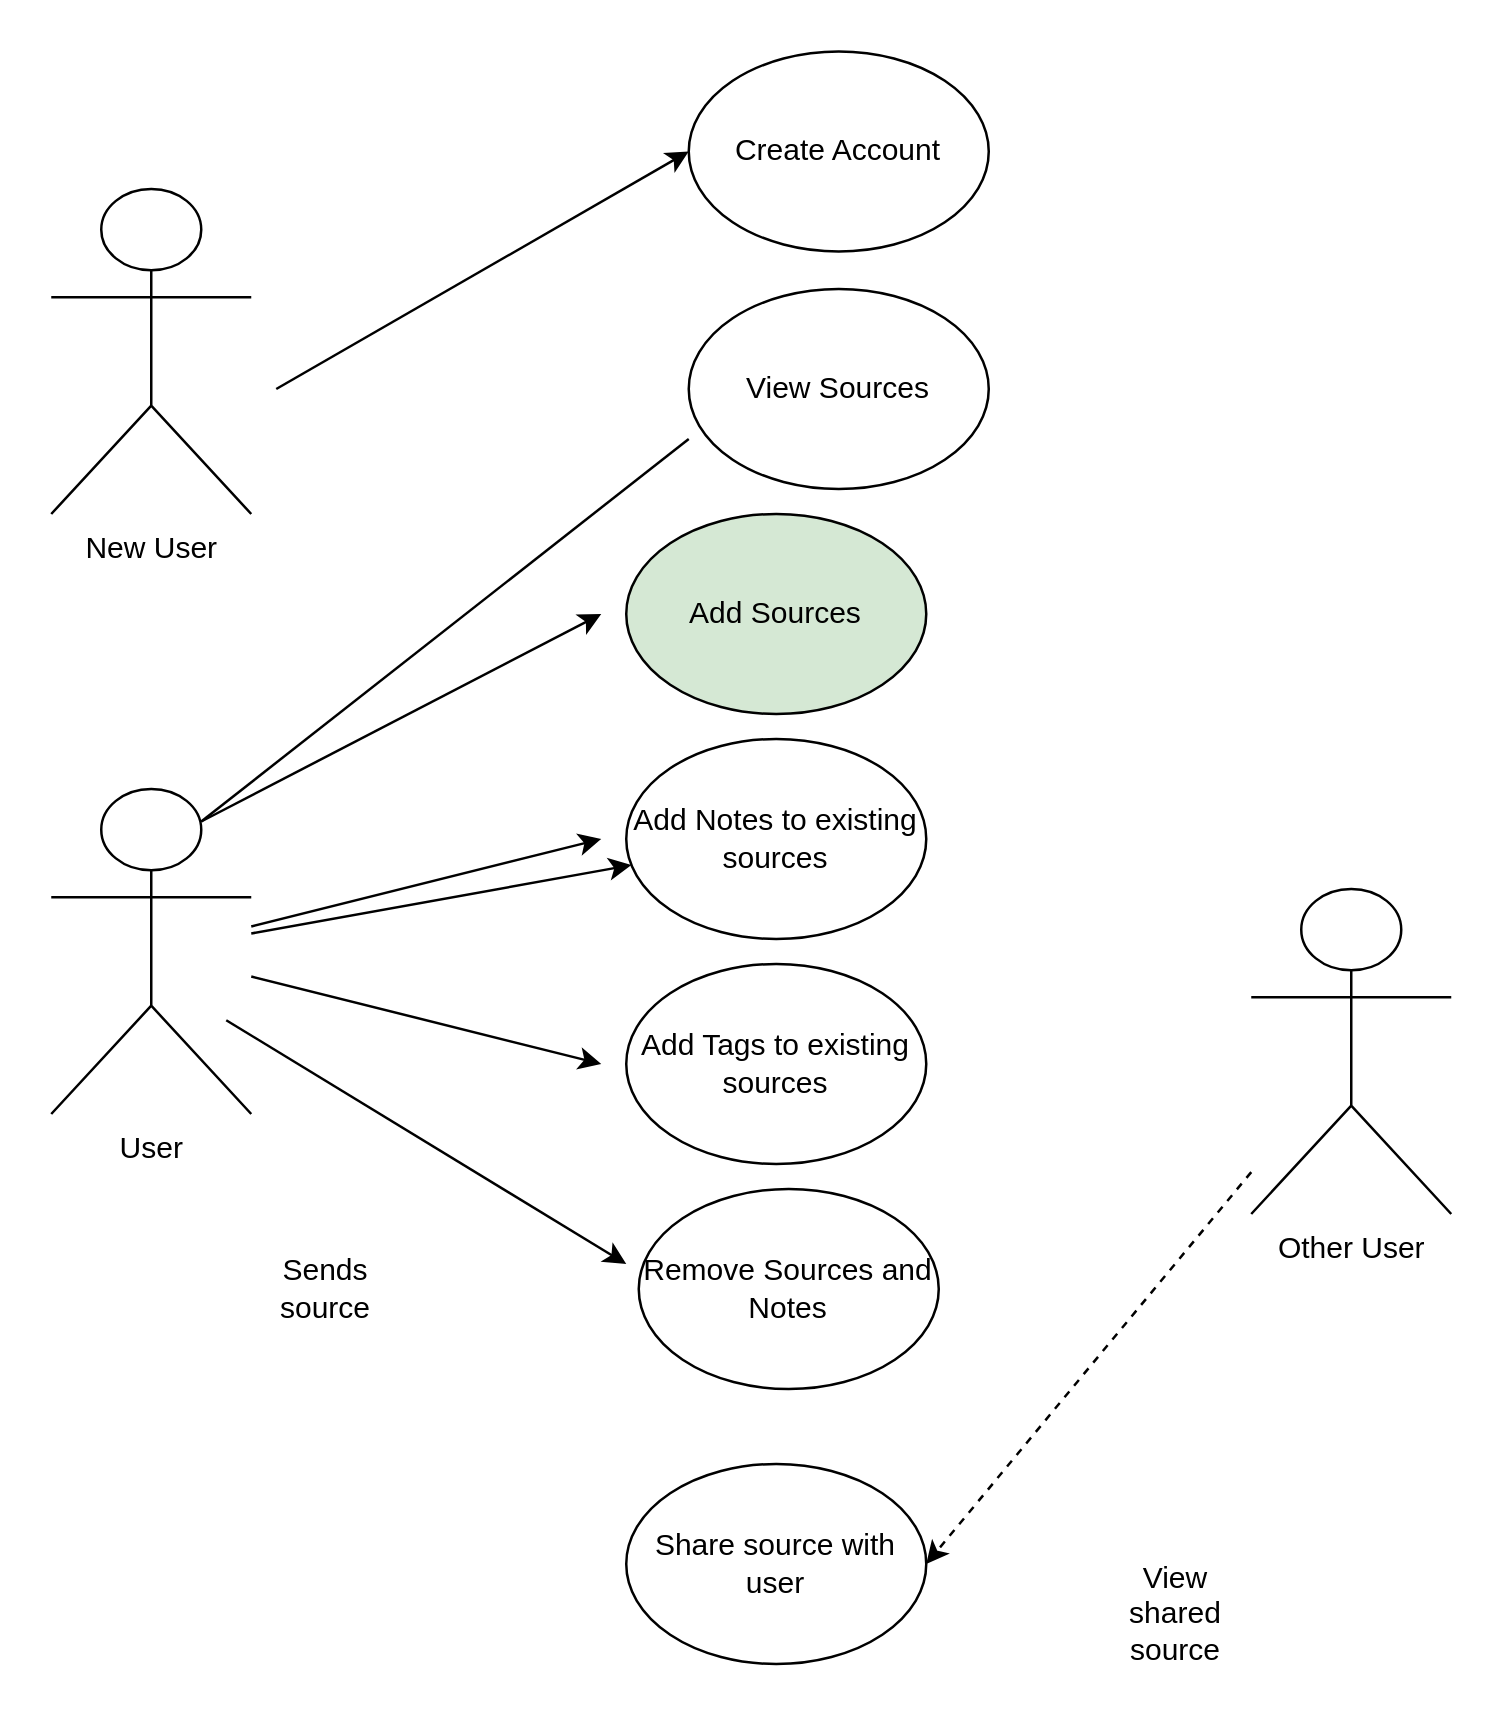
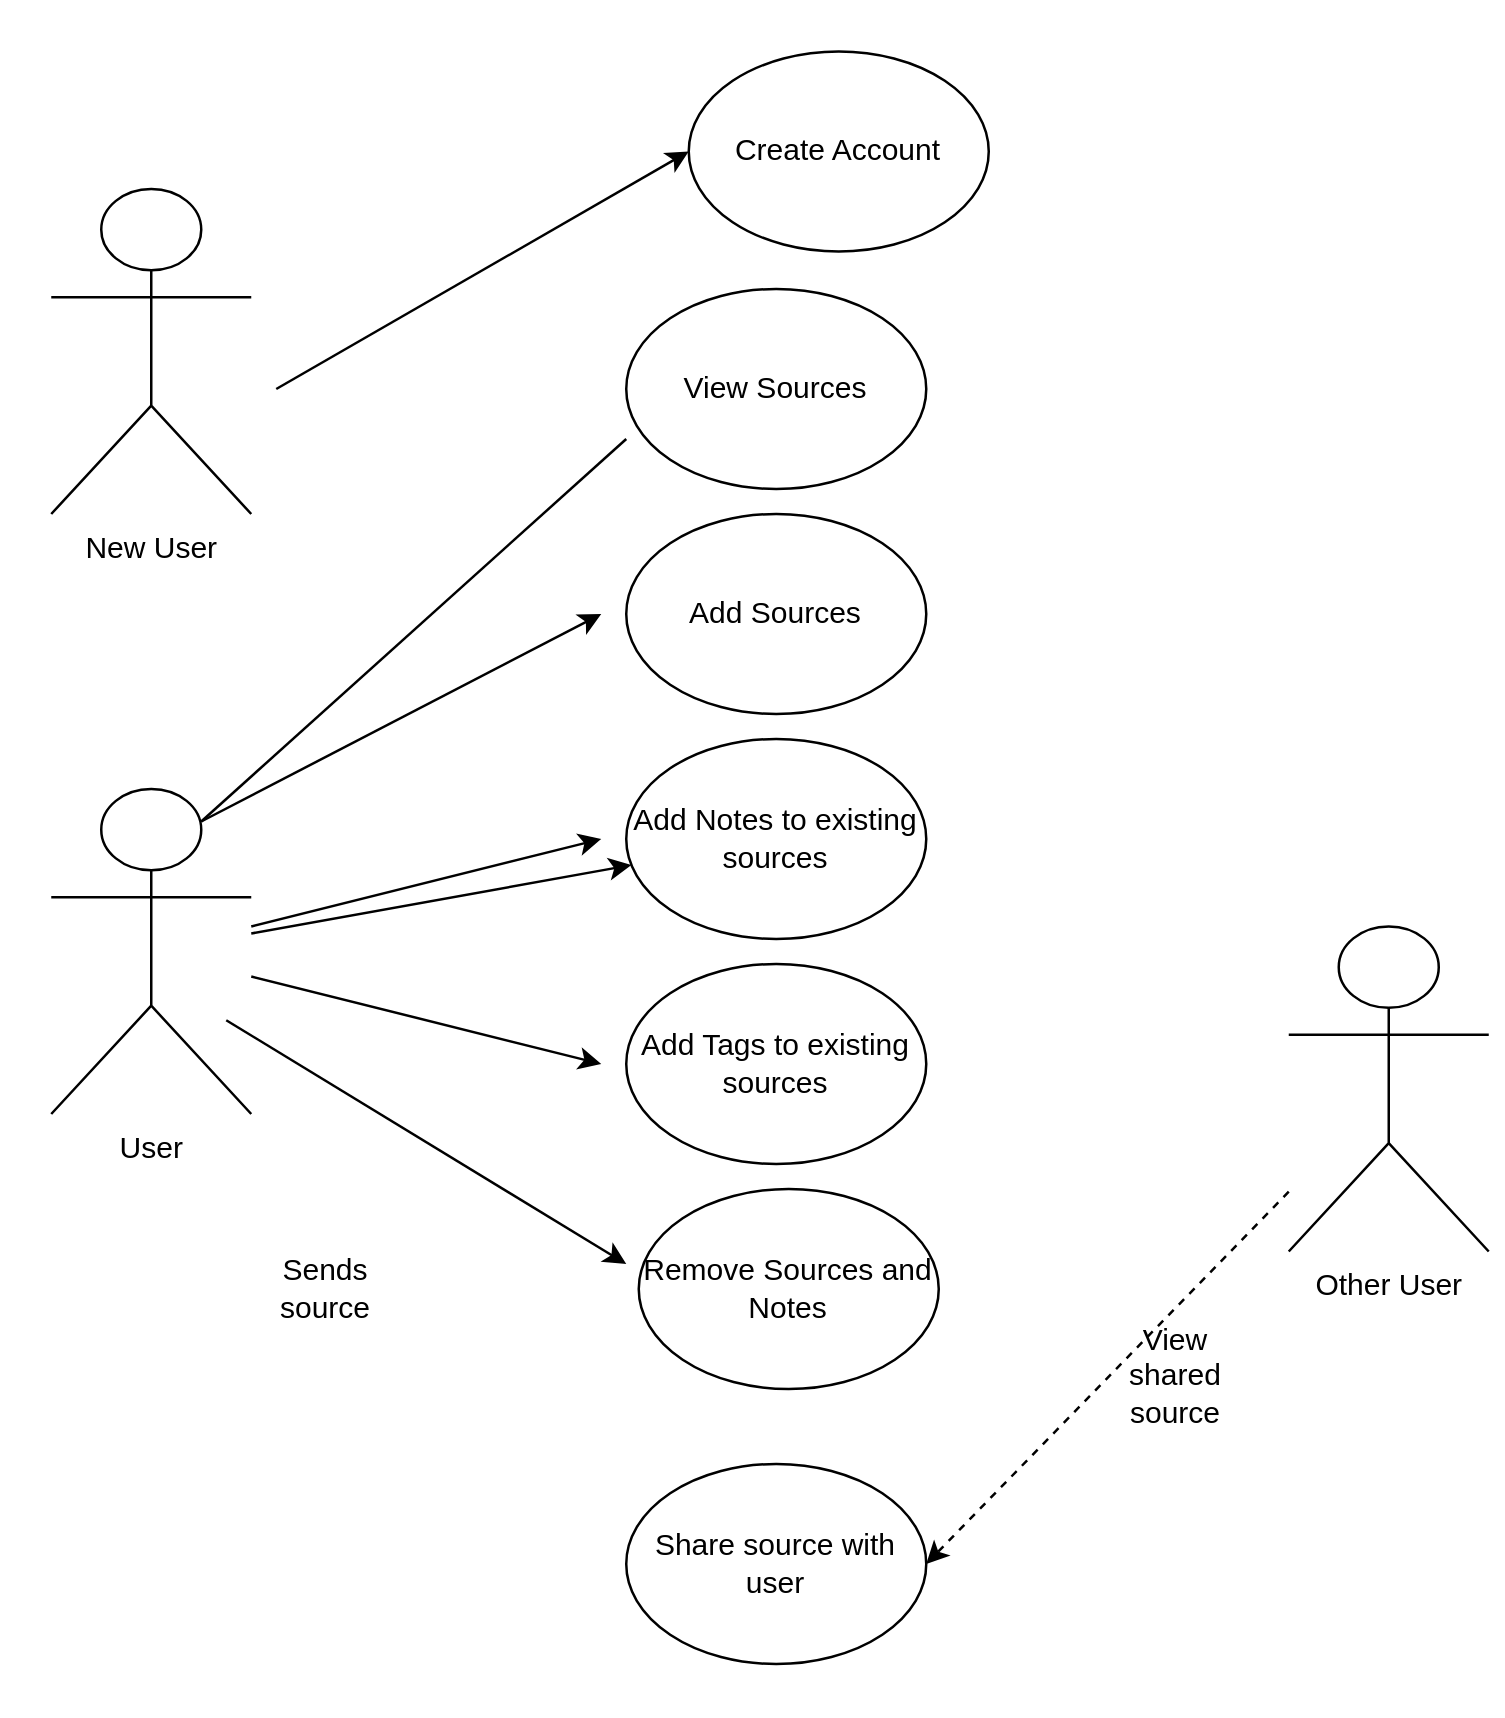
node "View Sources": moved (839, 389) -> (776, 389)
node "Add Sources": fillcolor #d5e8d4 -> #ffffff
node "Other User": moved (1351, 1051) -> (1389, 1089)
node "View shared source": moved (1176, 1614) -> (1176, 1376)
